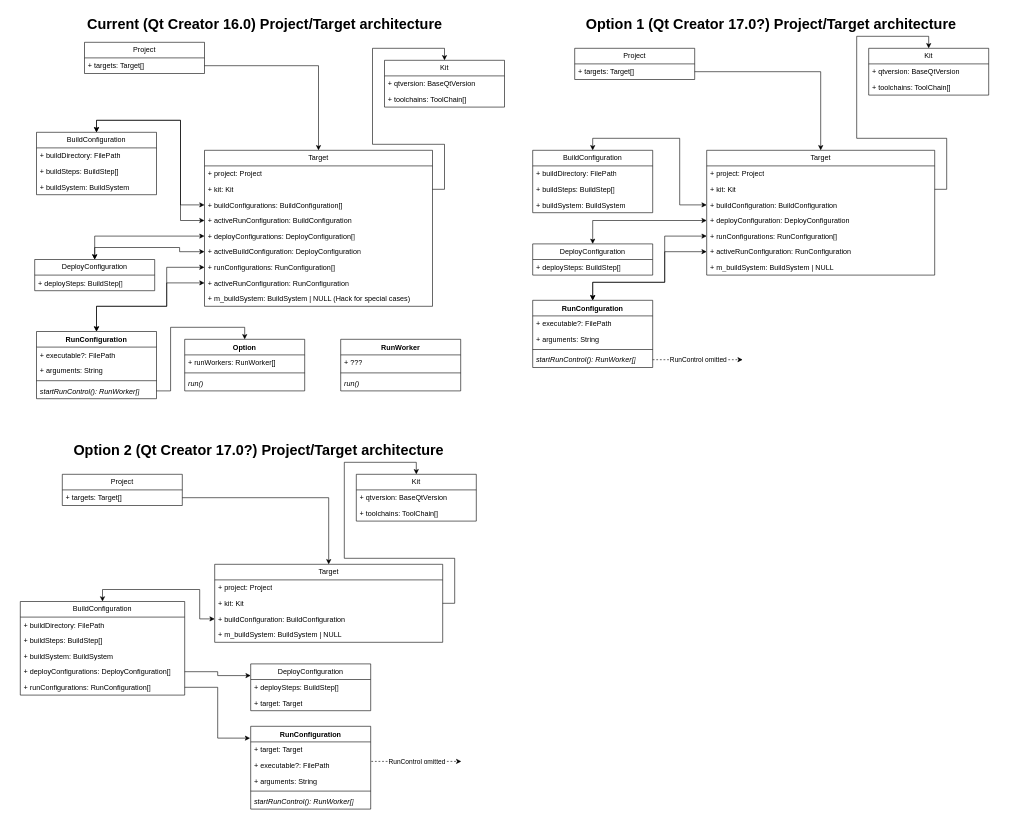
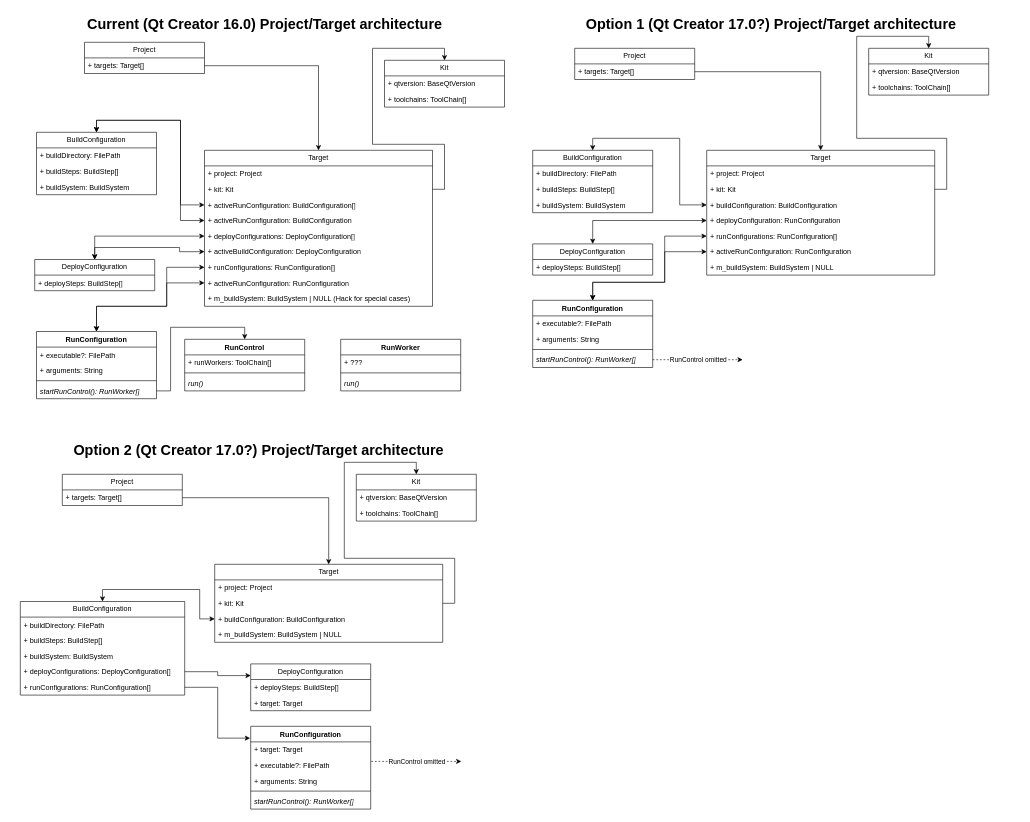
node "+ buildConfigurations: BuildConfiguration[]": label "+ buildConfigurations: BuildConfiguration[]" -> "+ activeRunConfiguration: BuildConfiguration[]"
node "+ deployConfiguration: DeployConfiguration": label "+ deployConfiguration: DeployConfiguration" -> "+ deployConfiguration: RunConfiguration"
node "Option": label "Option" -> "RunControl"
node "+ runWorkers: RunWorker[]": label "+ runWorkers: RunWorker[]" -> "+ runWorkers: ToolChain[]"
